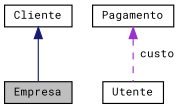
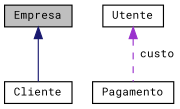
edge "Empresa" -> "Cliente": reversed
edge "Utente" -> "Pagamento": reversed
